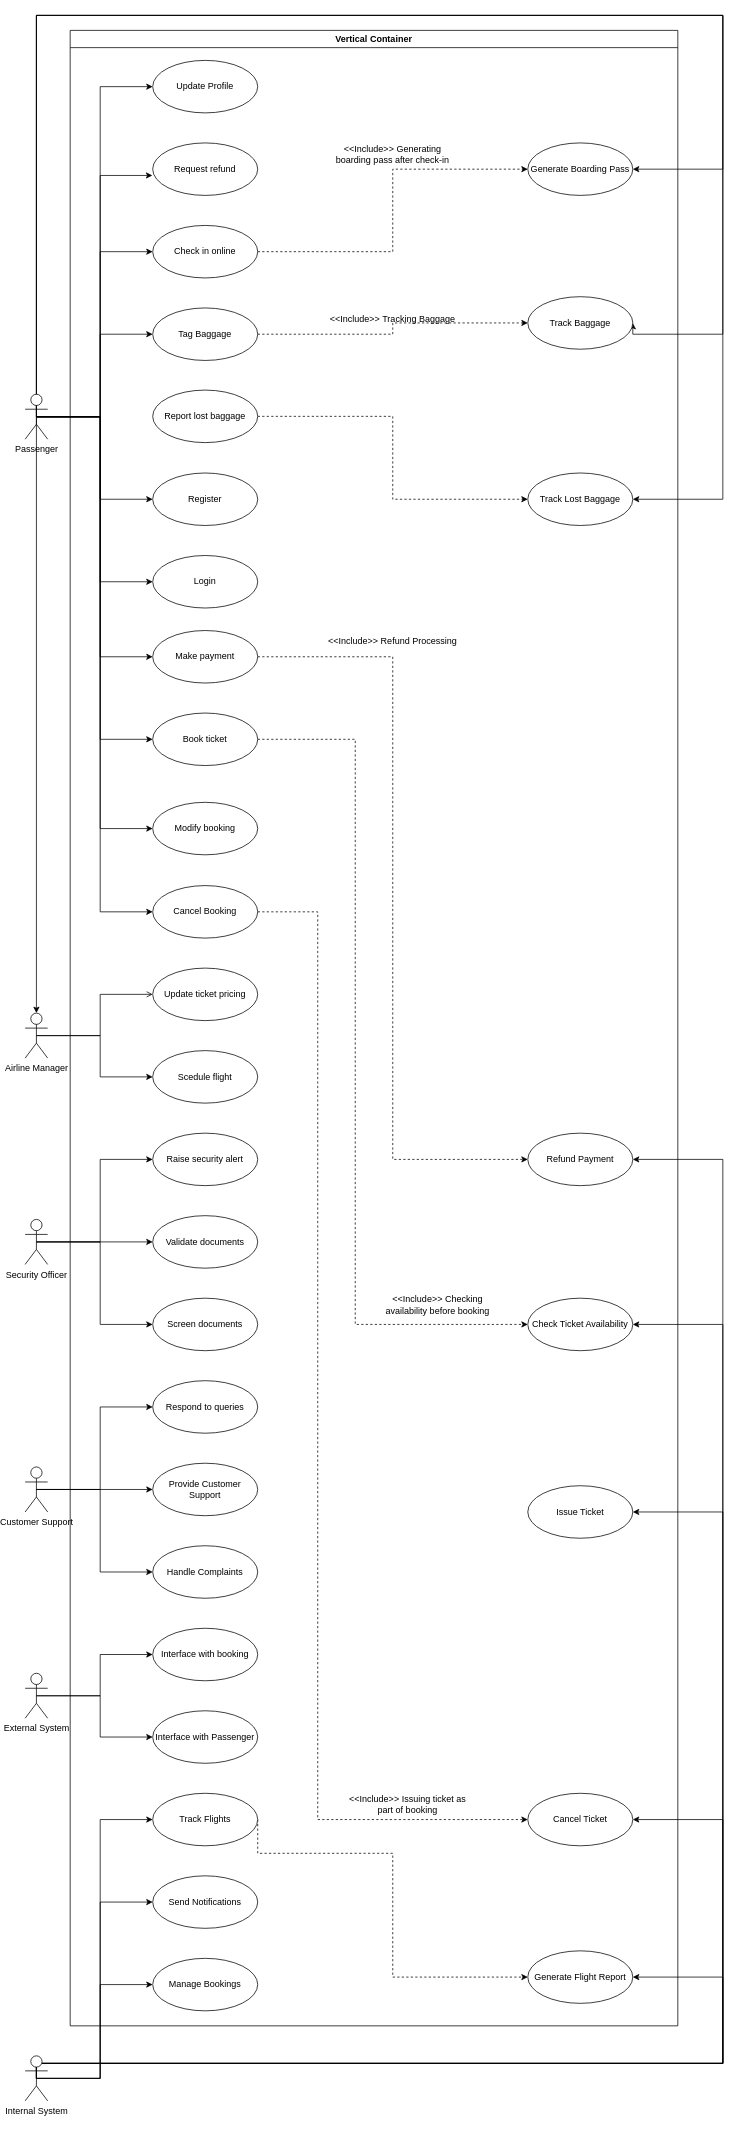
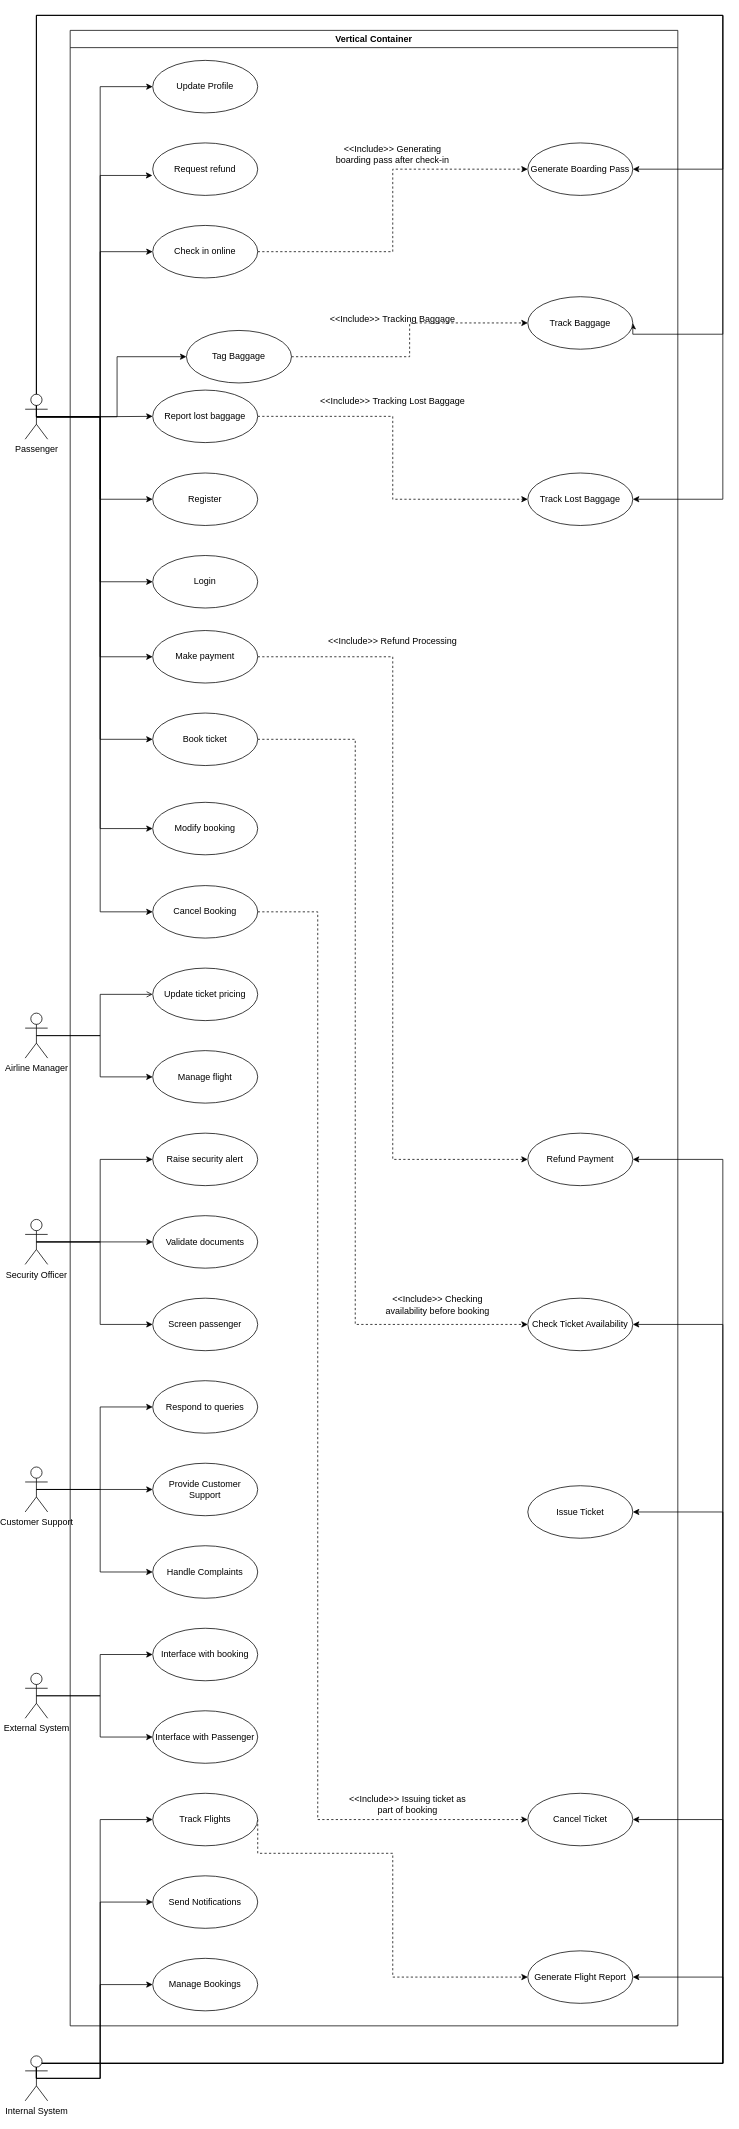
node "Tag Baggage": moved (205, 334) -> (239, 357)
node "<<Include>> Tracking Lost Baggage": added
edge "Passenger" -> "Airline Manager": now "Passenger" -> "Report lost baggage"
node "Scedule flight": label "Scedule flight" -> "Manage flight"
node "Screen documents": label "Screen documents" -> "Screen passenger"
